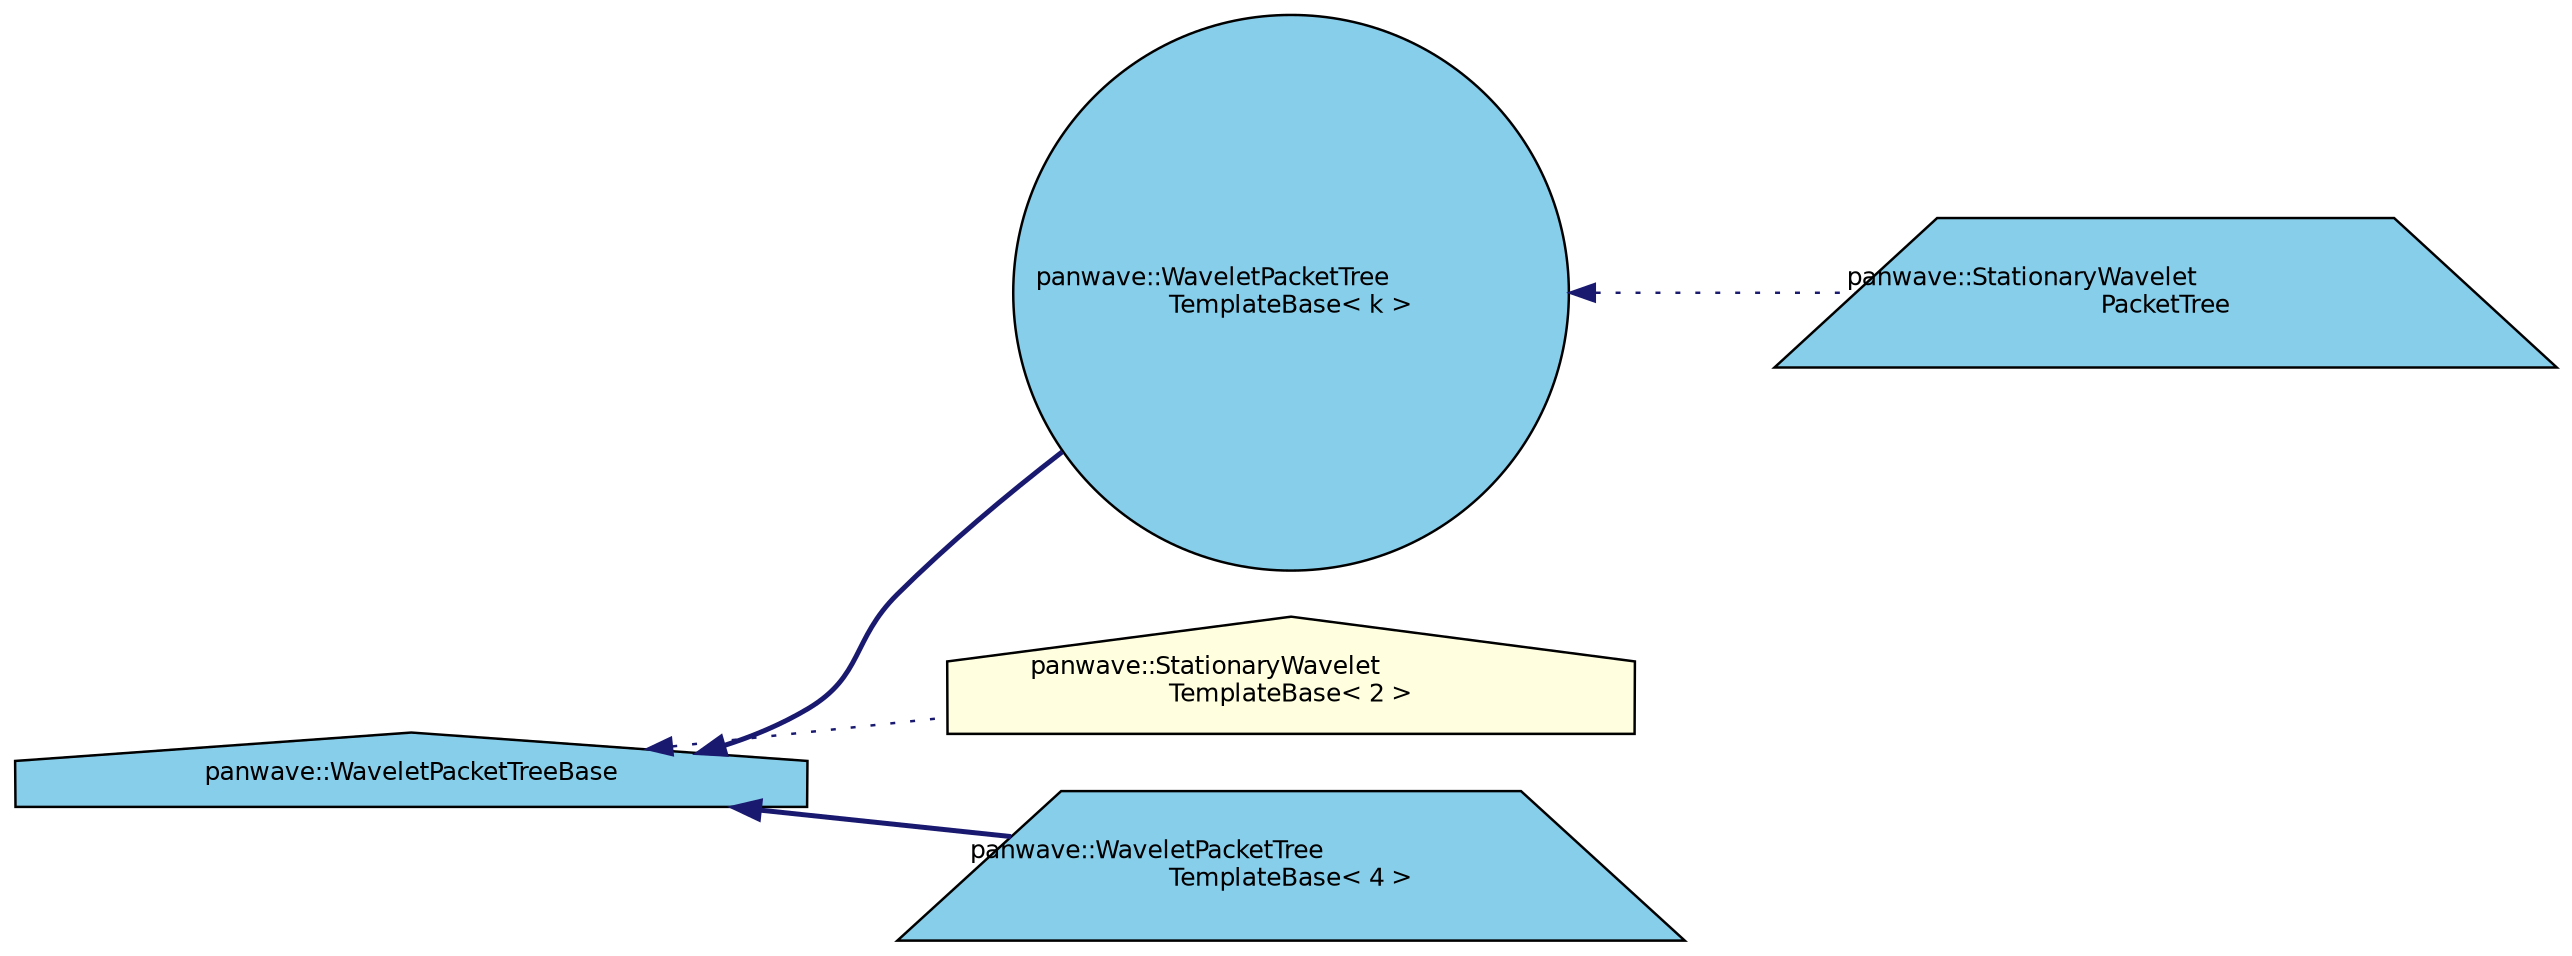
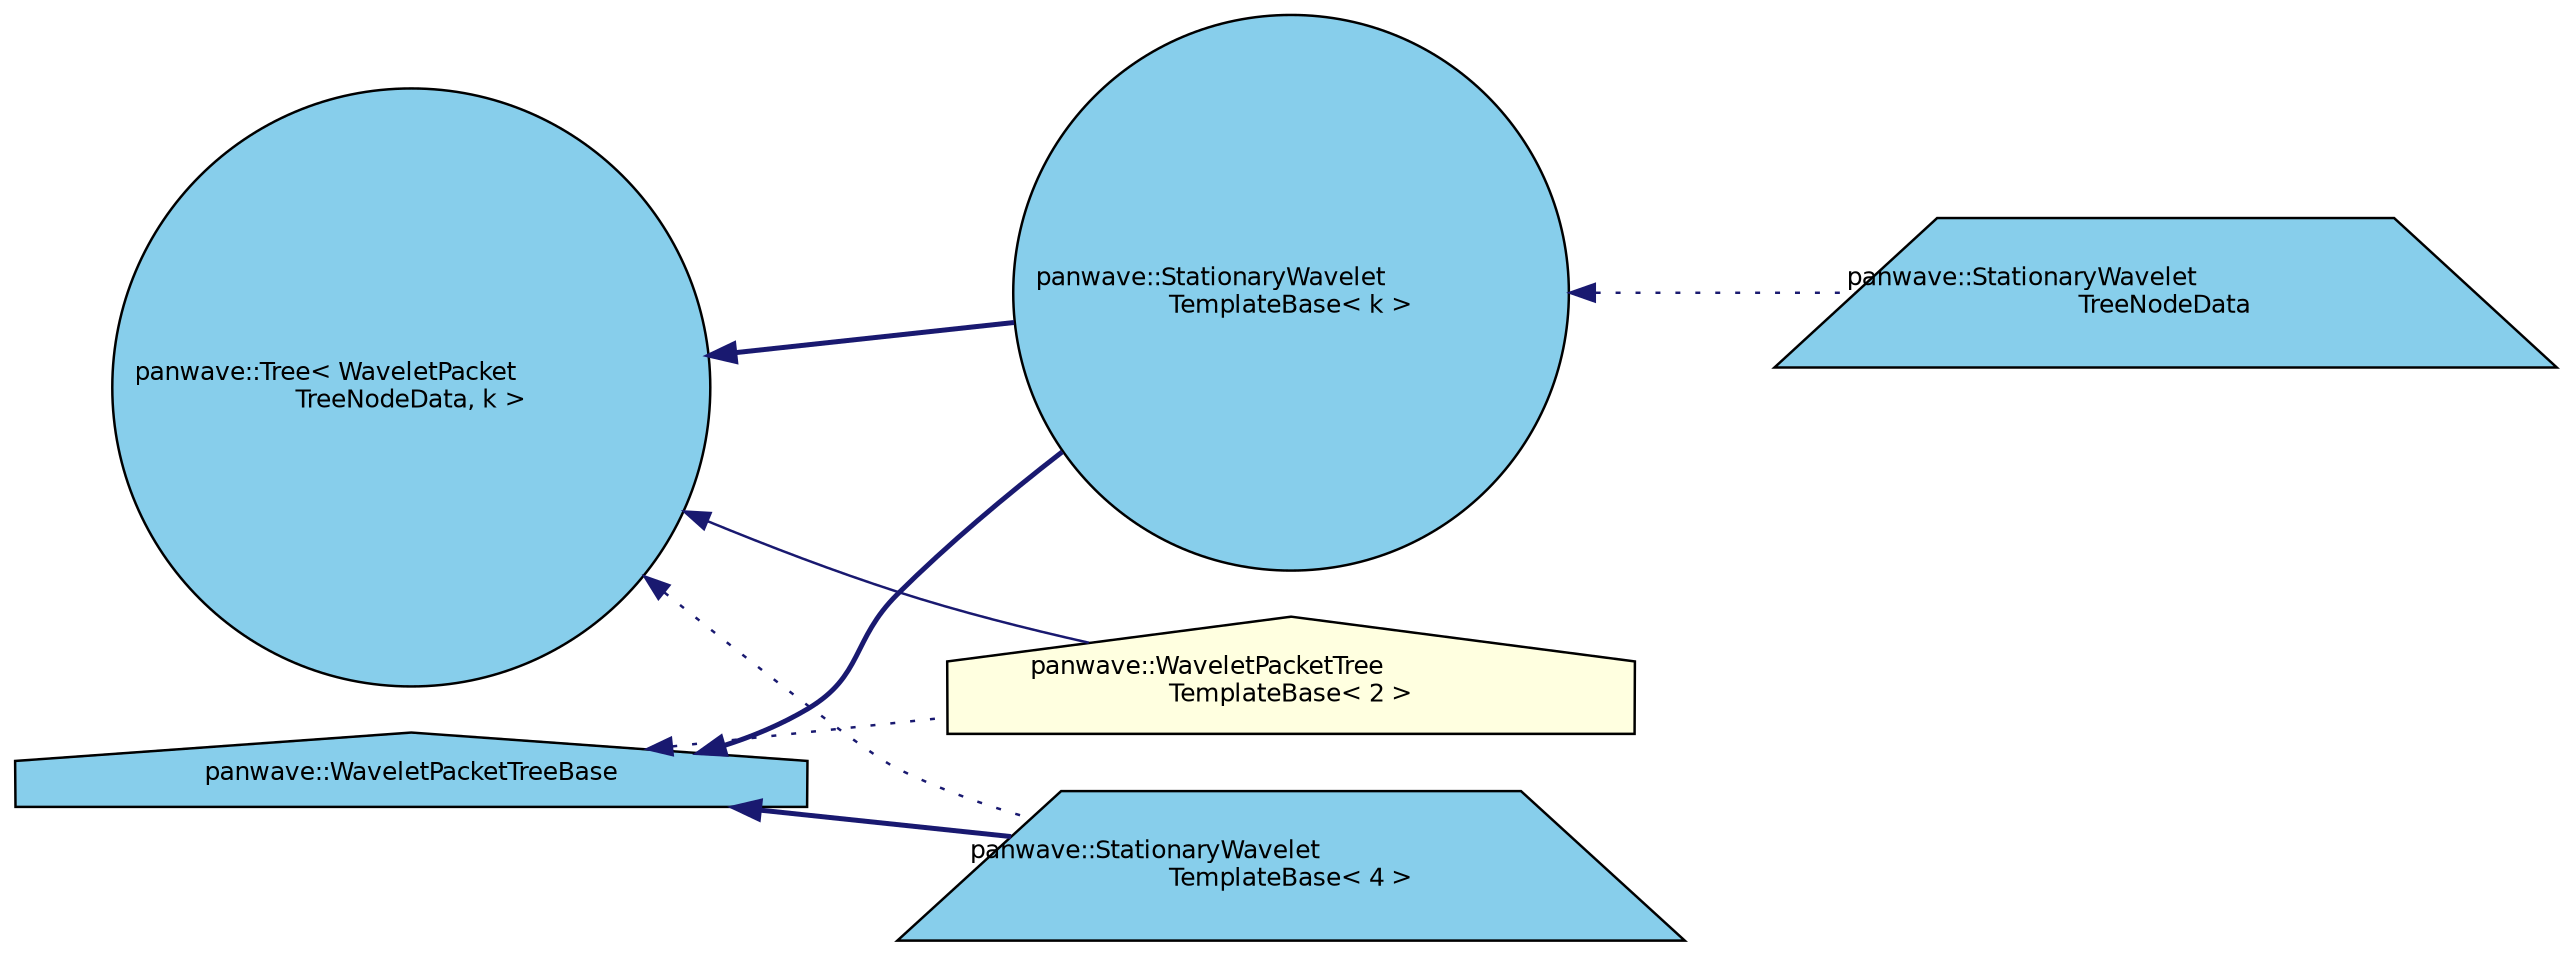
node "panwave::WaveletPacketTree TemplateBase< k >": label "panwave::WaveletPacketTree TemplateBase< k >" -> "panwave::StationaryWavelet TemplateBase< k >"
node "panwave::StationaryWavelet PacketTree": label "panwave::StationaryWavelet PacketTree" -> "panwave::StationaryWavelet TreeNodeData"
node "panwave::Tree< WaveletPacket TreeNodeData, k >": added
node "panwave::StationaryWavelet TemplateBase< 2 >": label "panwave::StationaryWavelet TemplateBase< 2 >" -> "panwave::WaveletPacketTree TemplateBase< 2 >"
node "panwave::WaveletPacketTree TemplateBase< 4 >": label "panwave::WaveletPacketTree TemplateBase< 4 >" -> "panwave::StationaryWavelet TemplateBase< 4 >"
